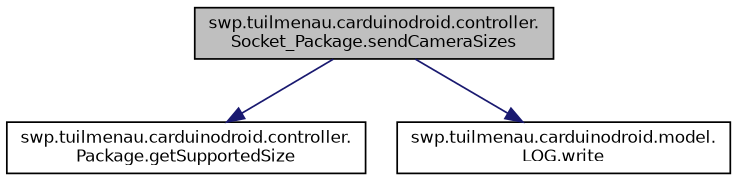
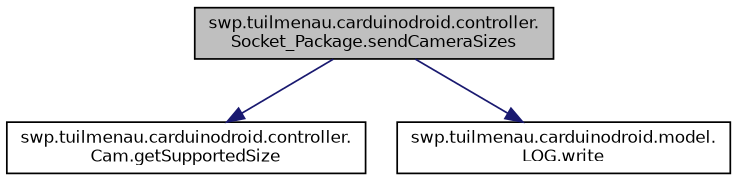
node "swp.tuilmenau.carduinodroid.controller. Package.getSupportedSize": label "swp.tuilmenau.carduinodroid.controller. Package.getSupportedSize" -> "swp.tuilmenau.carduinodroid.controller. Cam.getSupportedSize"
